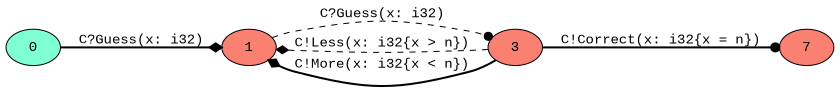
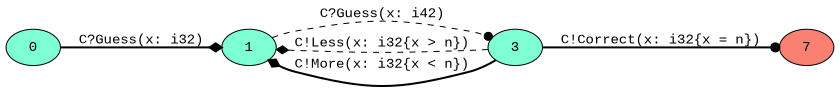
edge "1" -> "3": label "C?Guess(x: i32)" -> "C?Guess(x: i42)"
node "1": fillcolor salmon -> aquamarine
node "3": fillcolor salmon -> aquamarine
